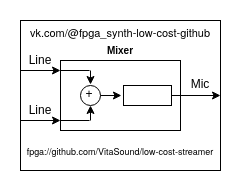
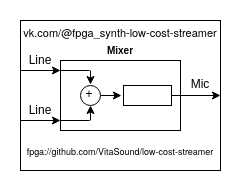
node "vk.com/@fpga_synth-low-cost-github": label "vk.com/@fpga_synth-low-cost-github" -> "vk.com/@fpga_synth-low-cost-streamer"
